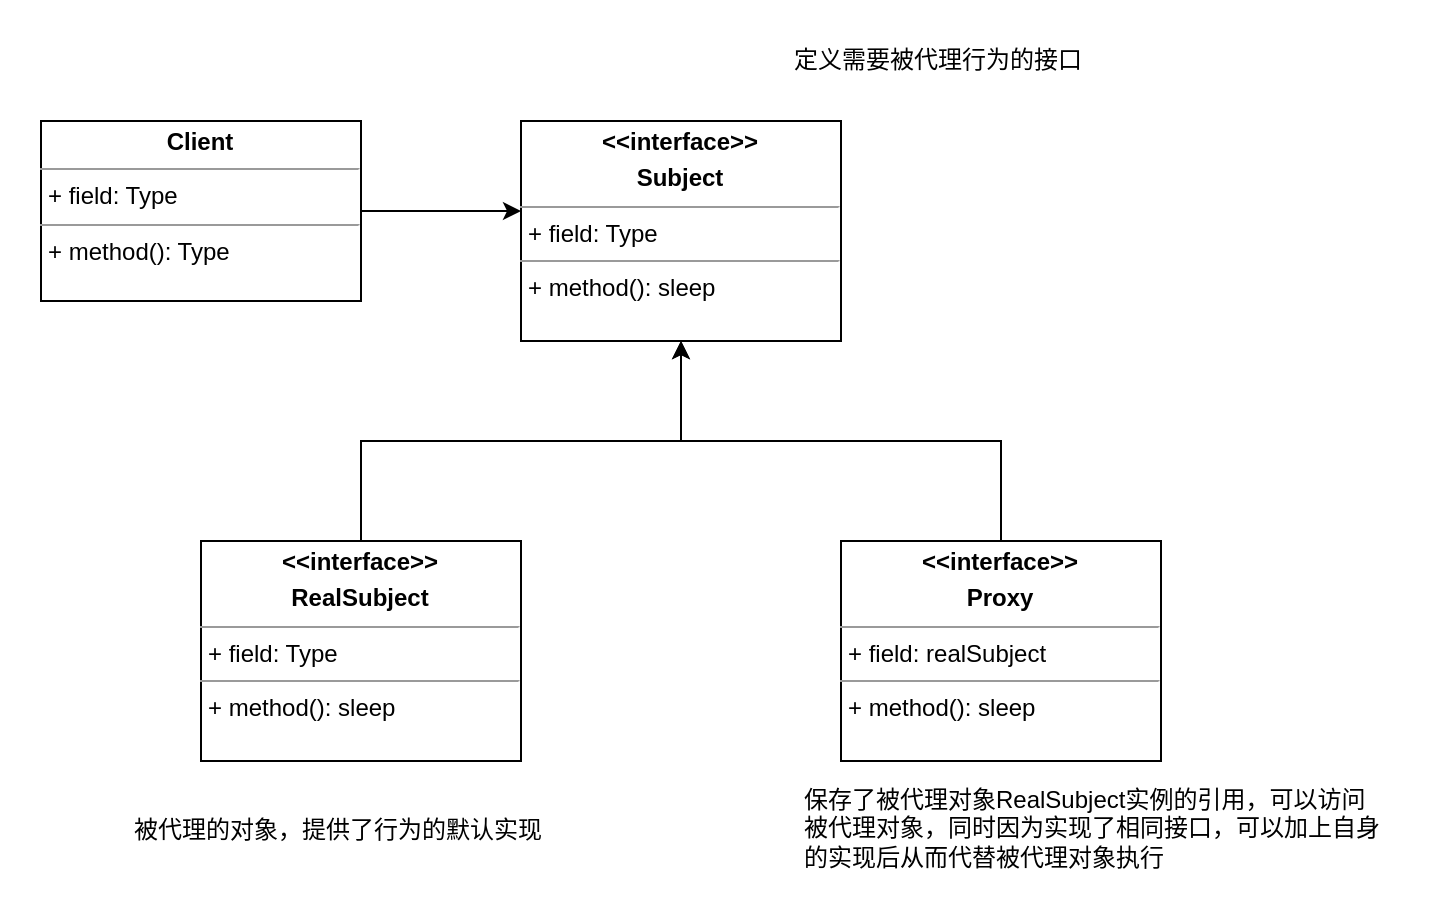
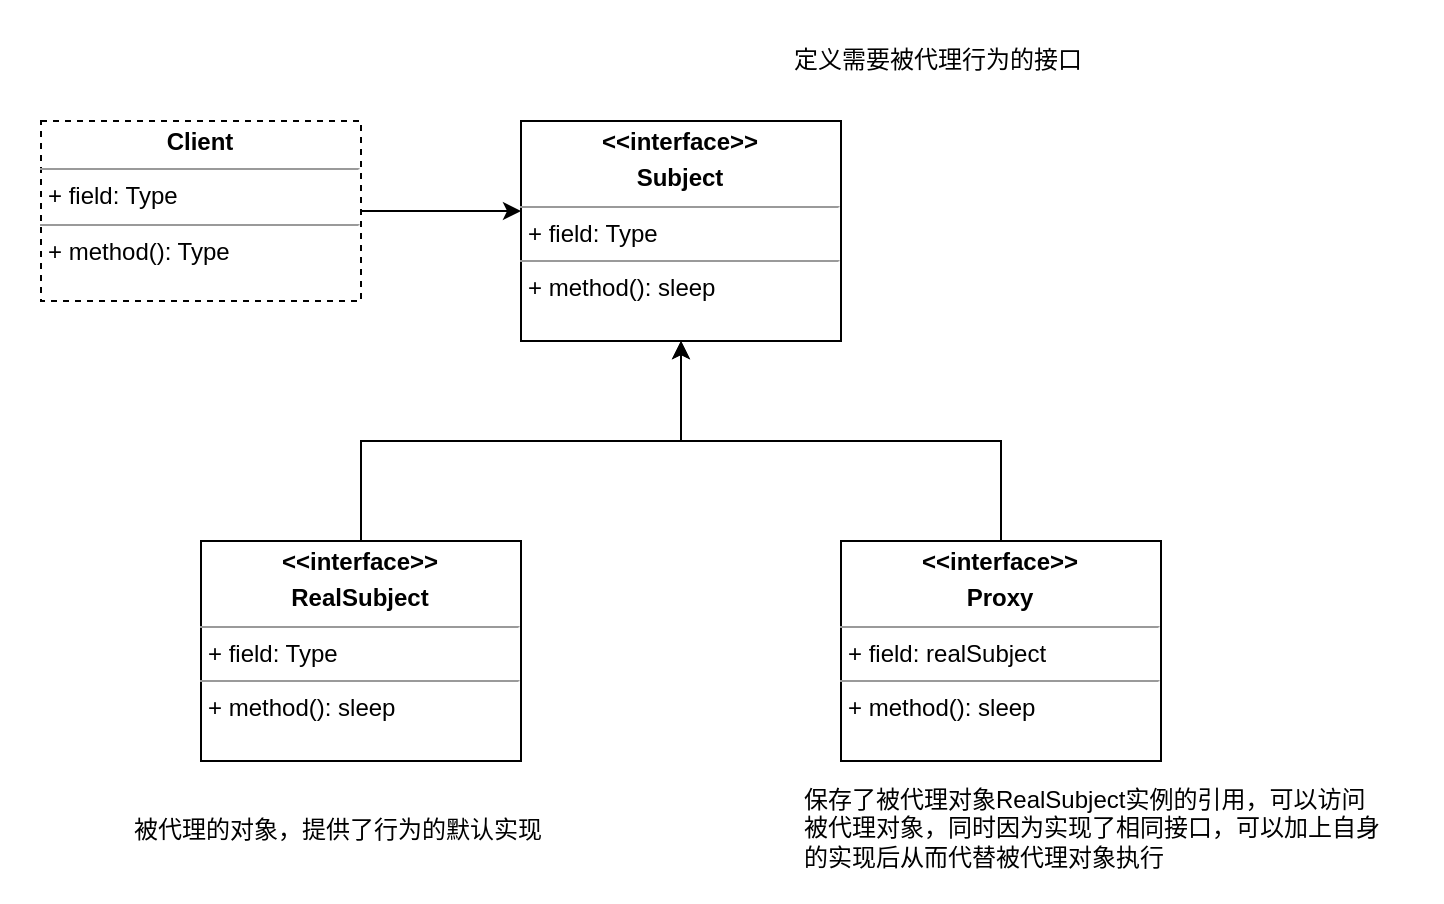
node "Client + field: Type + method(): Type": style solid -> dashed
